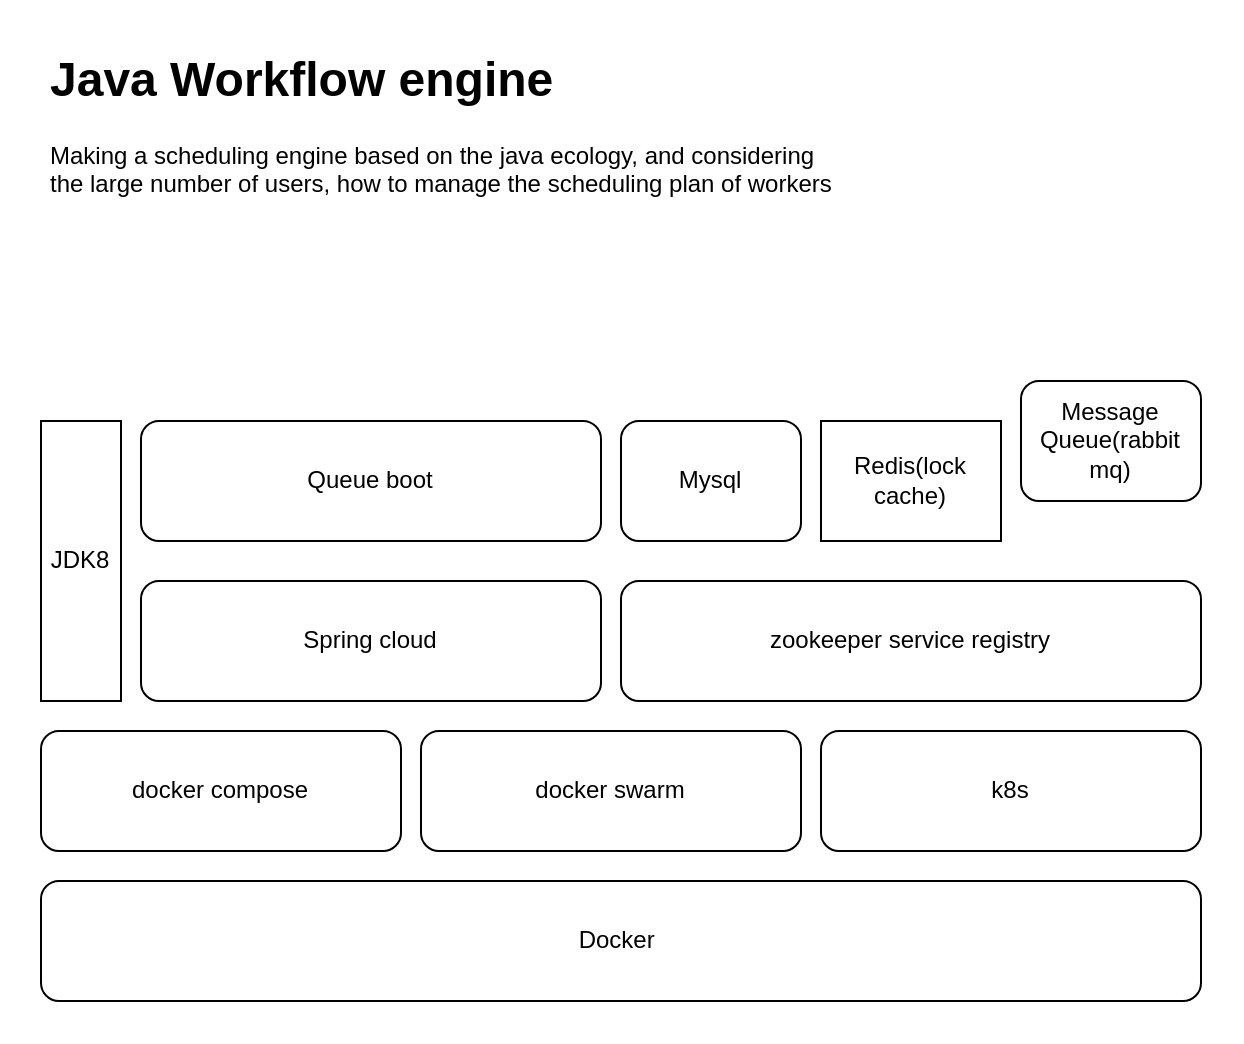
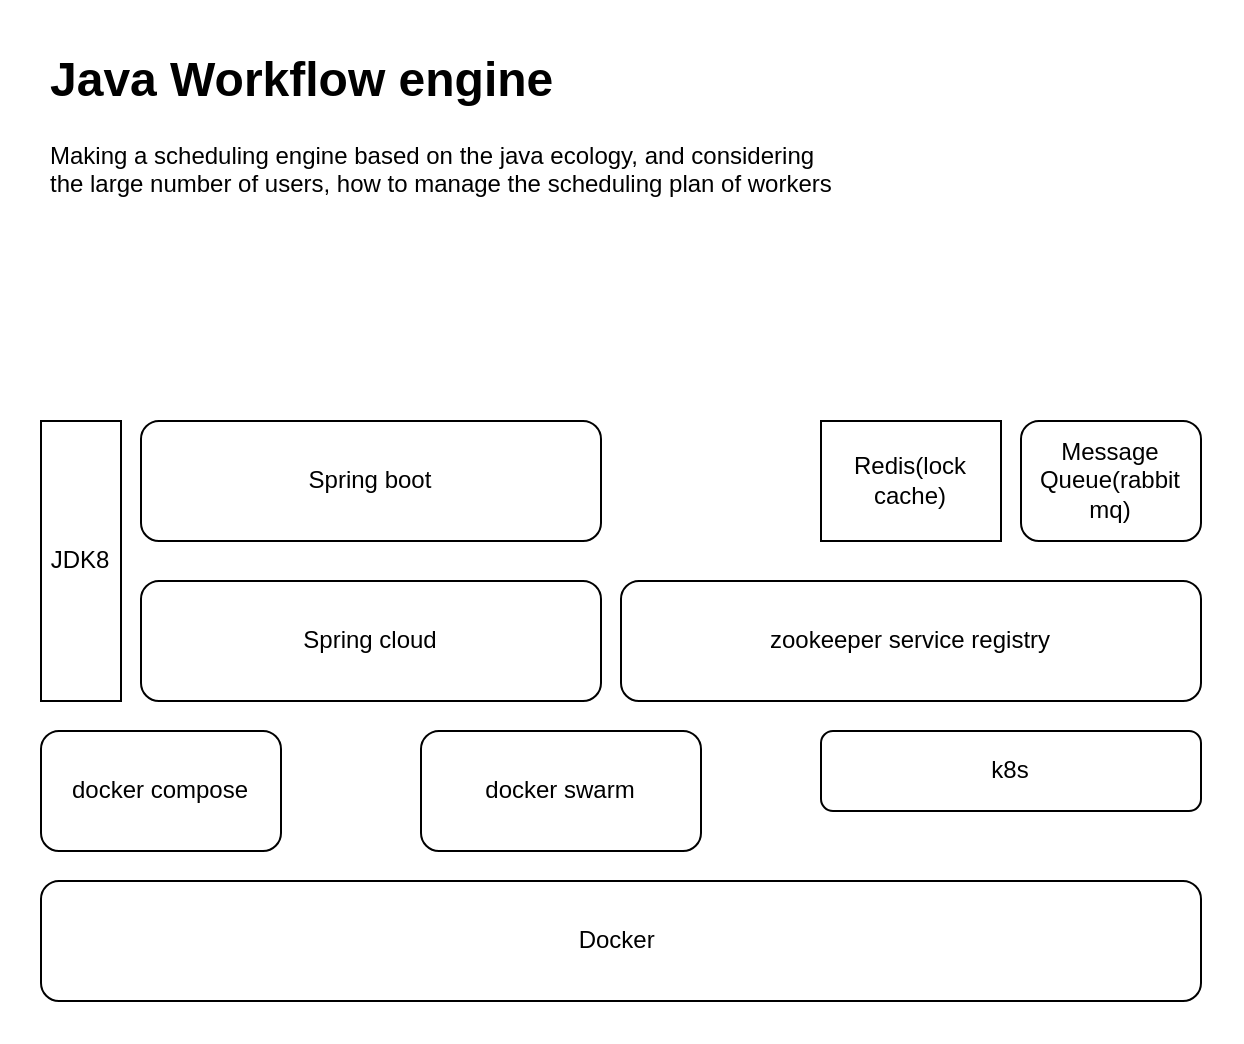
node "Message Queue(rabbit mq)": moved (1111, 441) -> (1111, 481)
node "Queue boot": label "Queue boot" -> "Spring boot"
node "Mysql": removed
node "docker compose": size 360x120 -> 240x120
node "docker swarm": size 380x120 -> 280x120
node "k8s": size 380x120 -> 380x80
